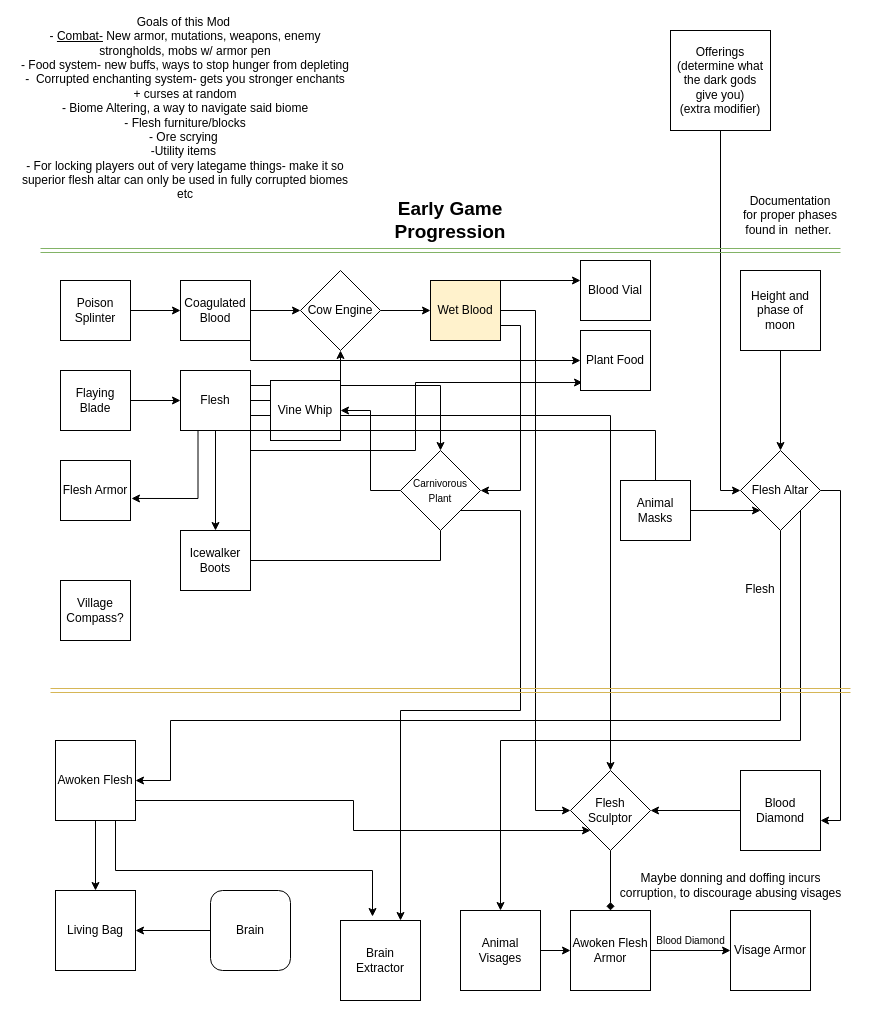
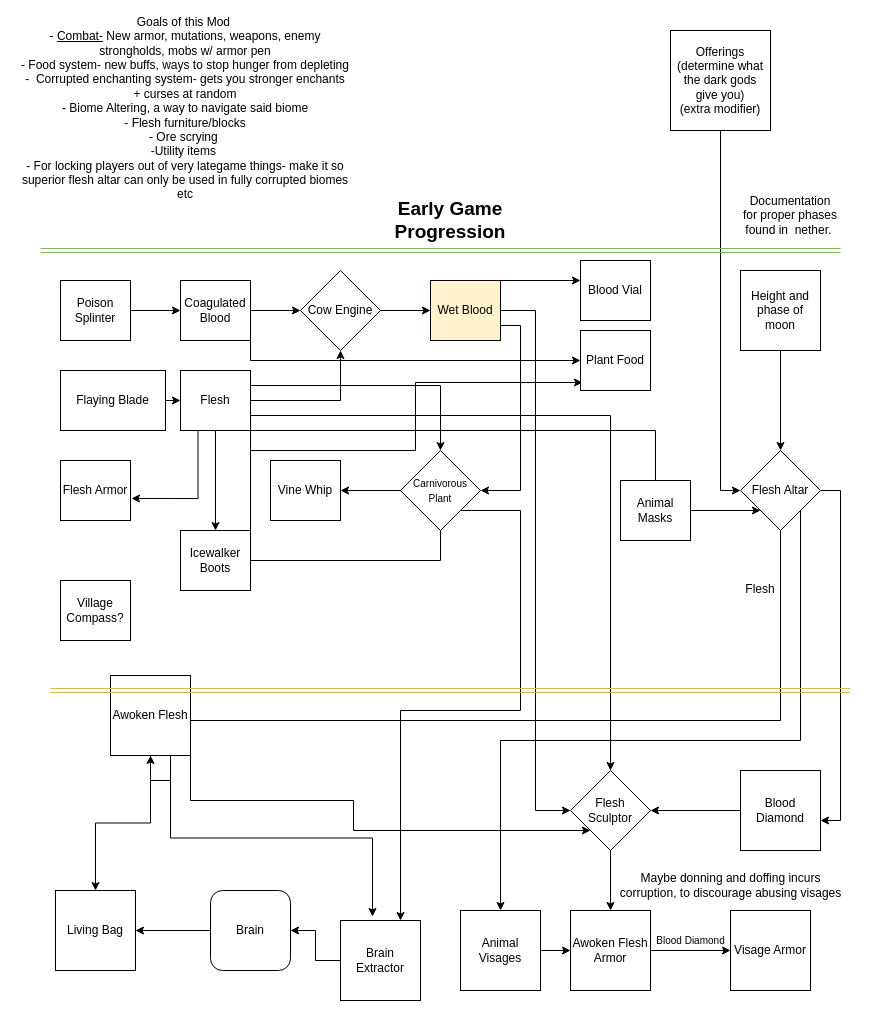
node "Flaying Blade": size 70x60 -> 105x60
node "Vine Whip": moved (306, 411) -> (306, 491)
node "Awoken Flesh": moved (96, 781) -> (151, 716)
edge "Flesh Sculptor" -> "Awoken Flesh Armor": arrowhead diamond -> classic
edge "Brain Extractor" -> "Brain": added
